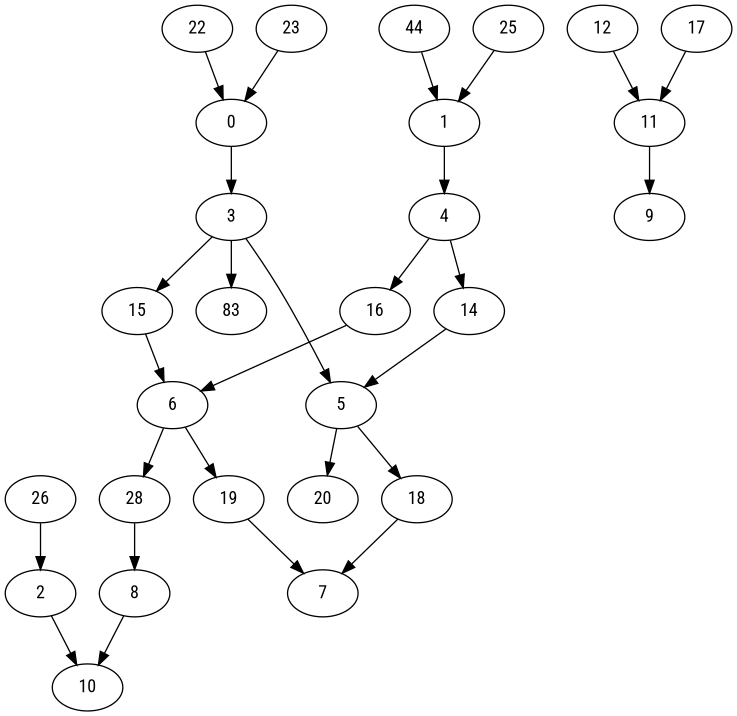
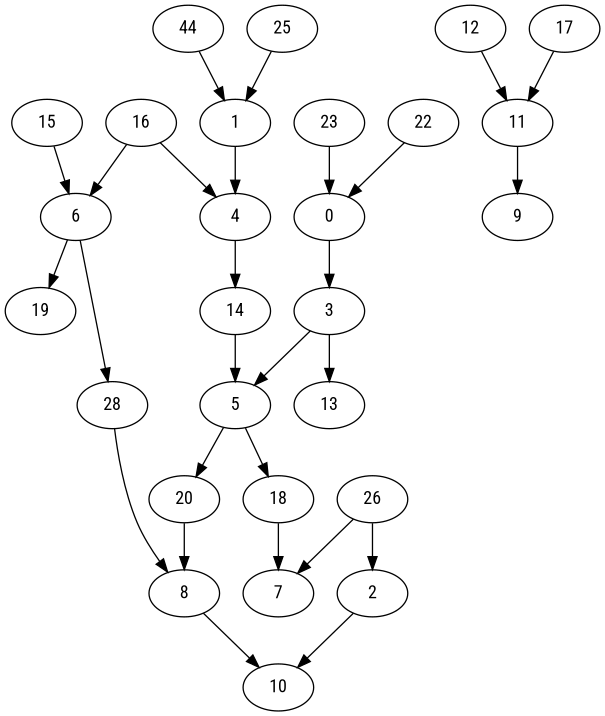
edge "3" -> "15": removed
edge "4" -> "16": reversed
node "83": label "83" -> "13"
edge "20" -> "8": added
edge "19" -> "7": now "26" -> "7"
